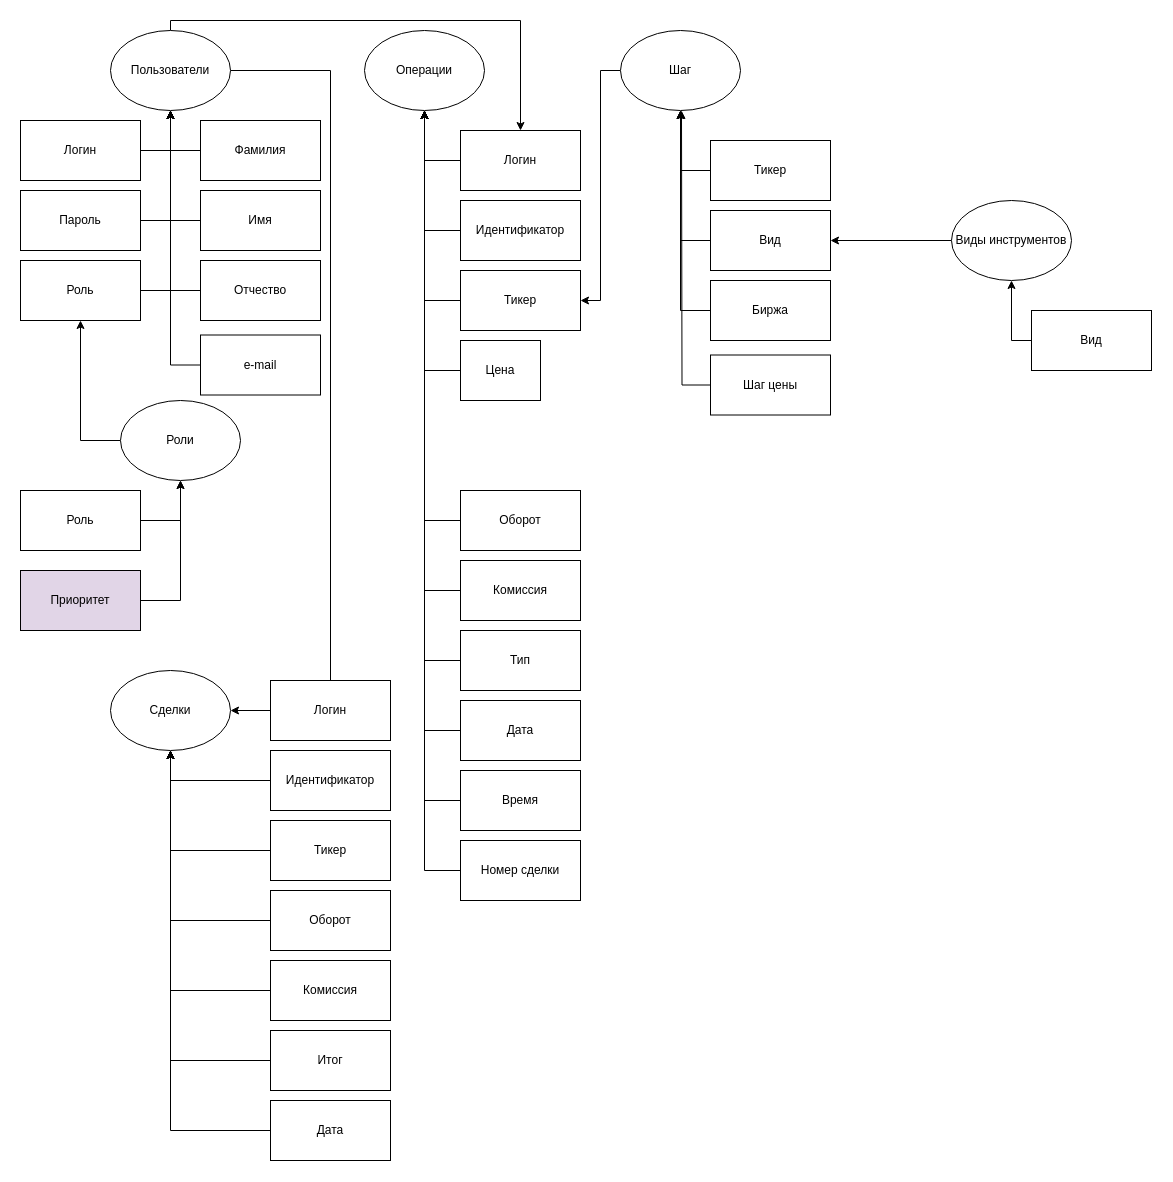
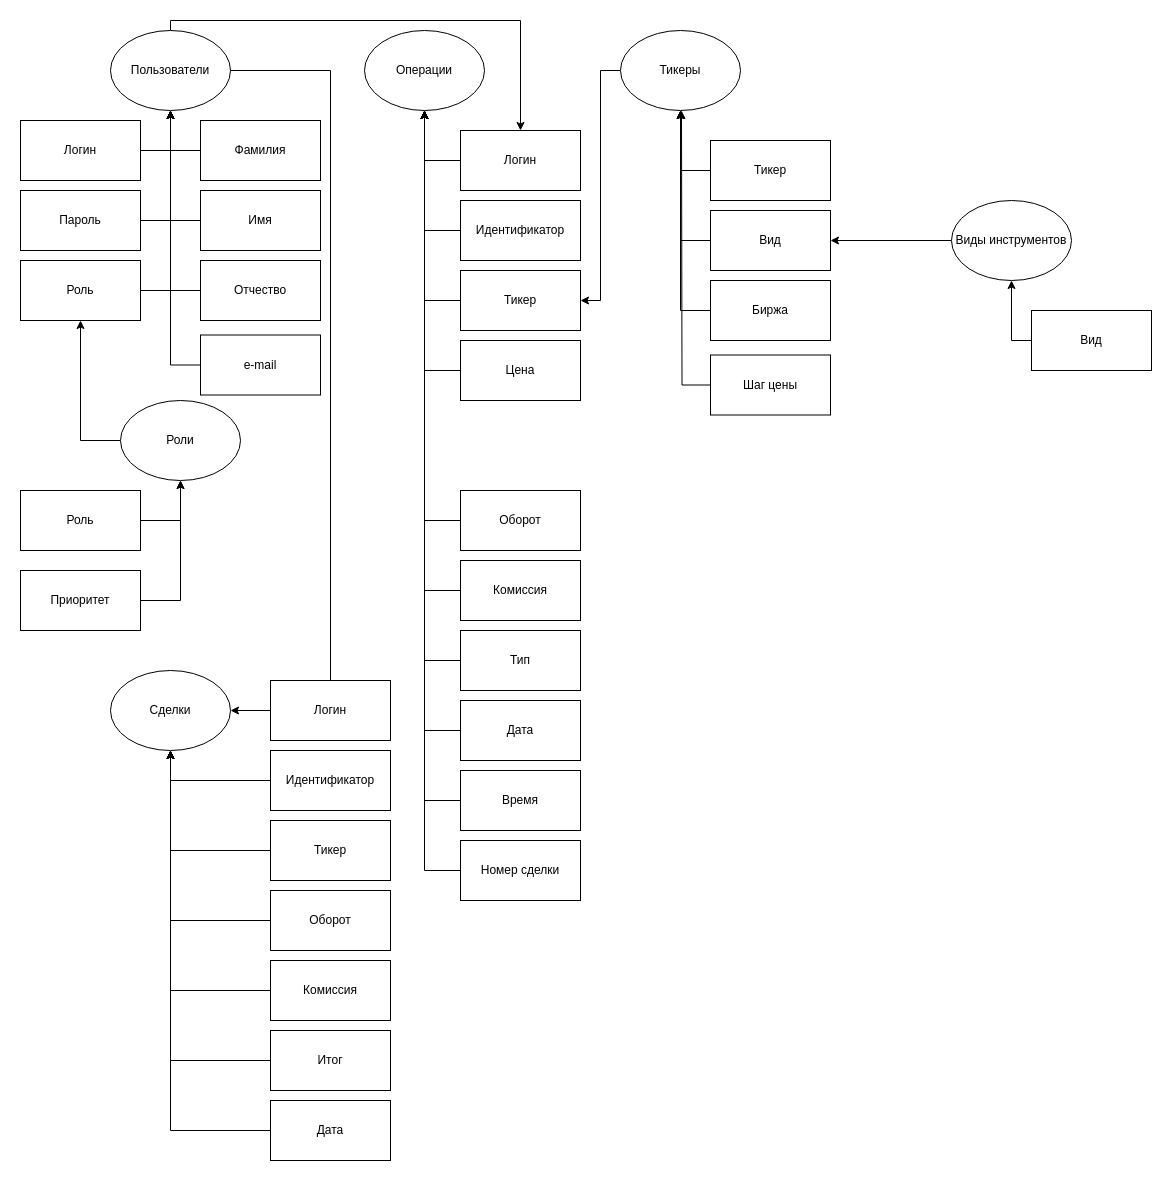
node "Шаг": label "Шаг" -> "Тикеры"
node "Цена": size 80x60 -> 120x60
node "Приоритет": fillcolor #e1d5e7 -> #ffffff
